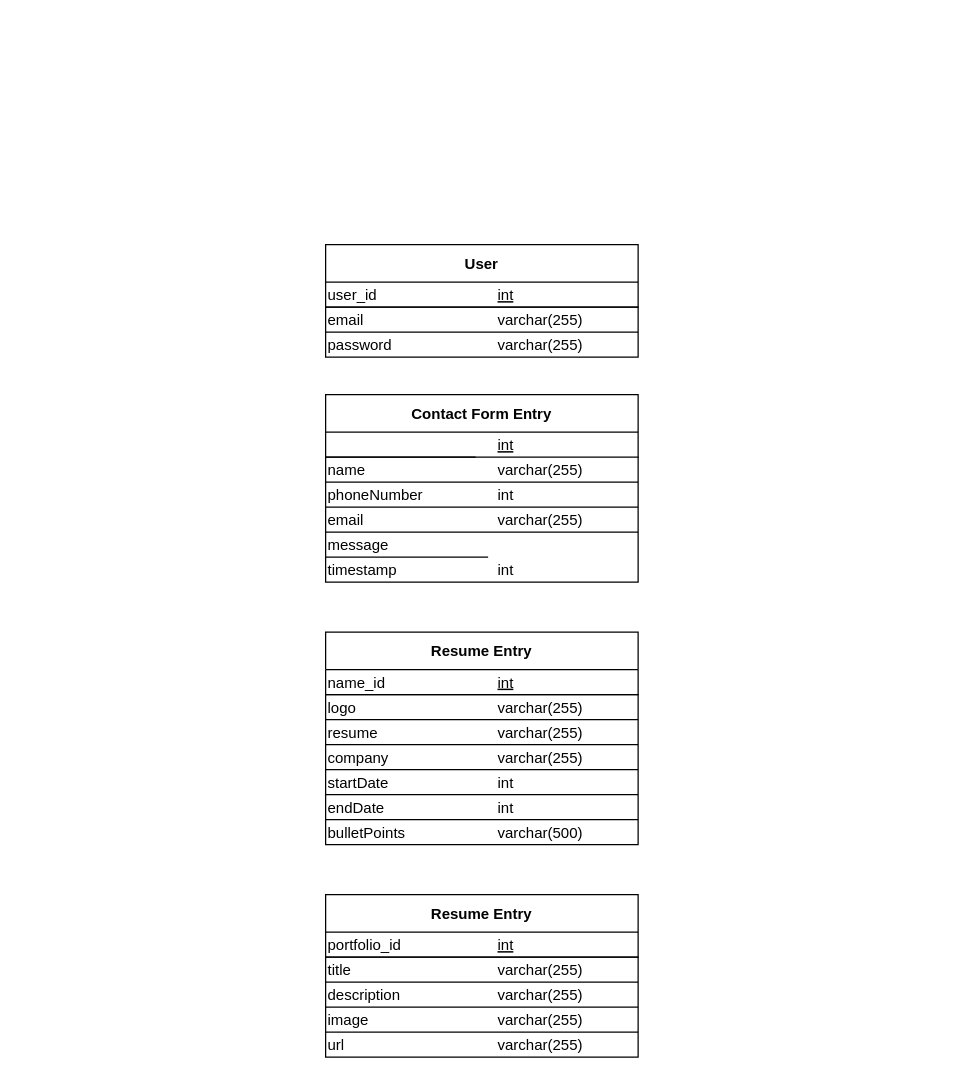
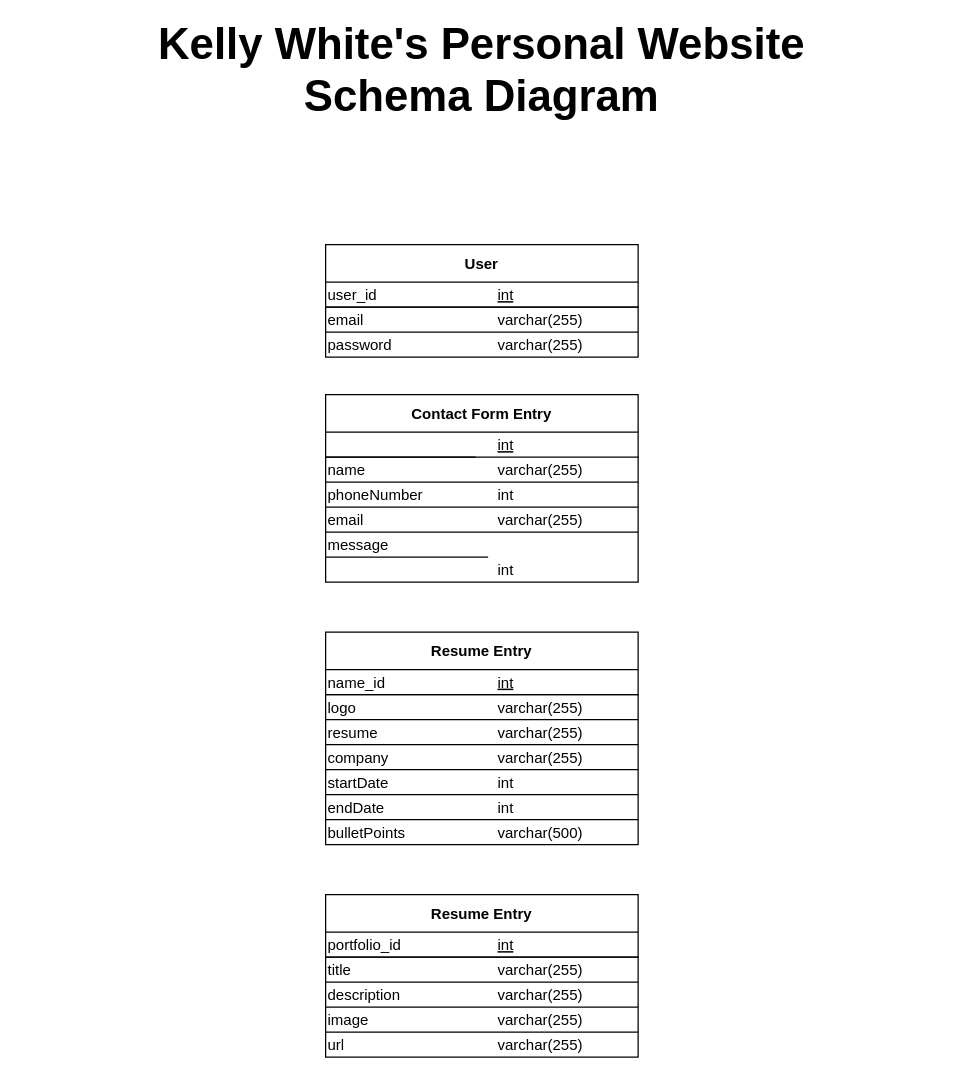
node "Kelly White's Personal Website Schema Diagram": added
node "timestamp": removed
